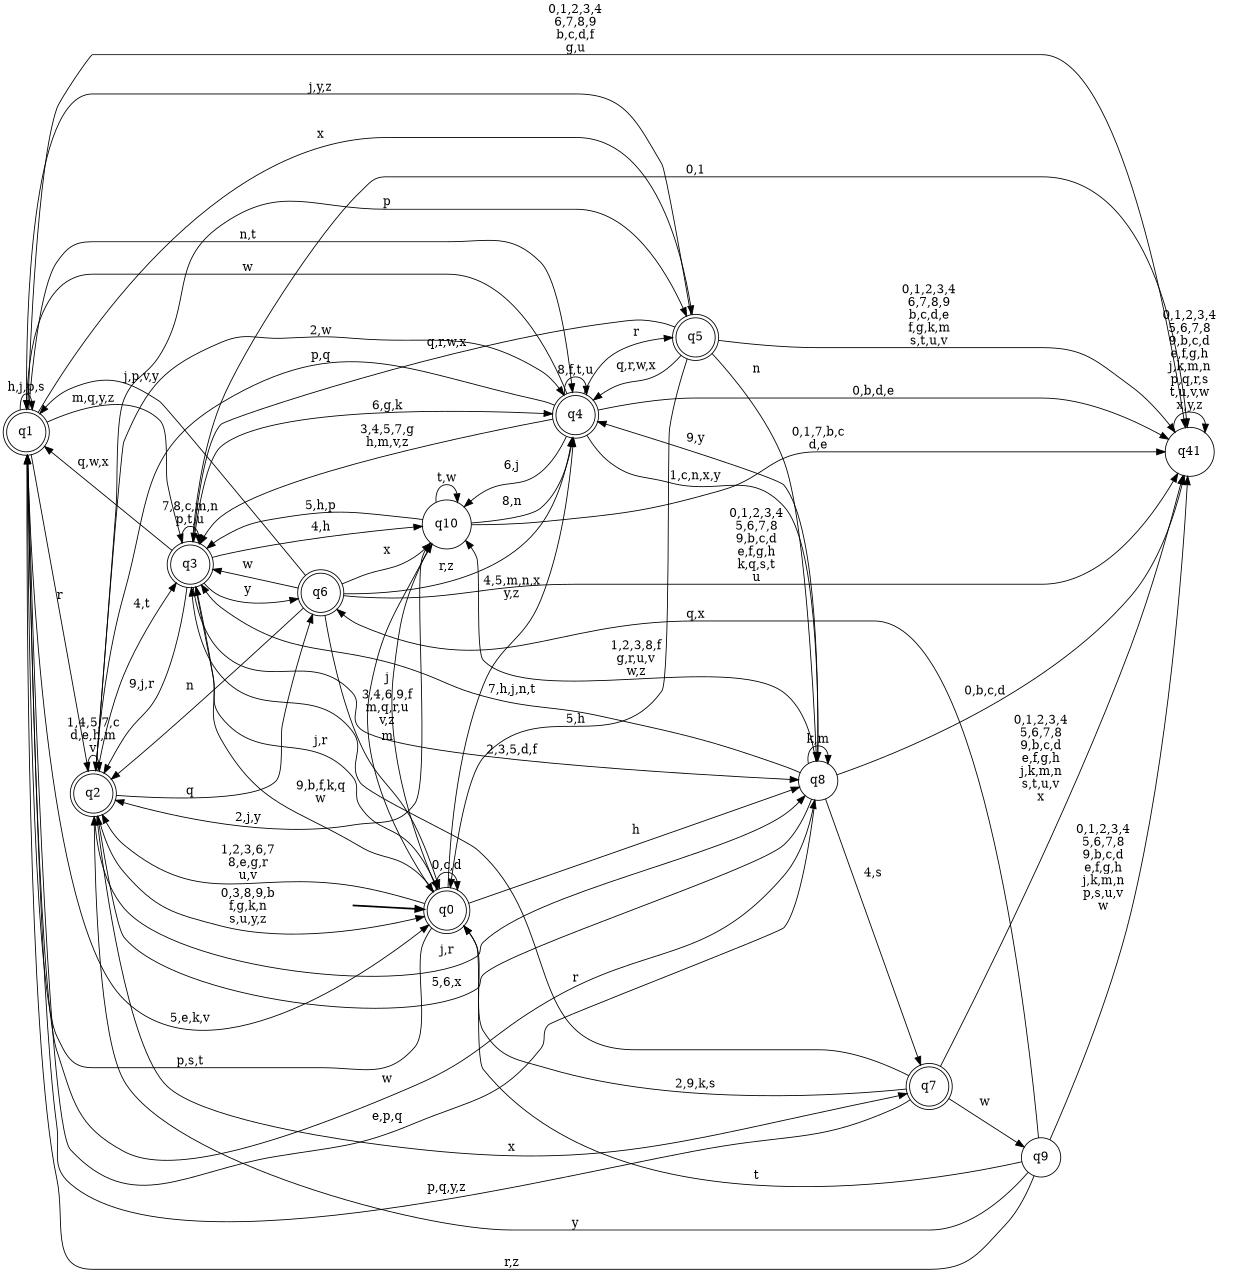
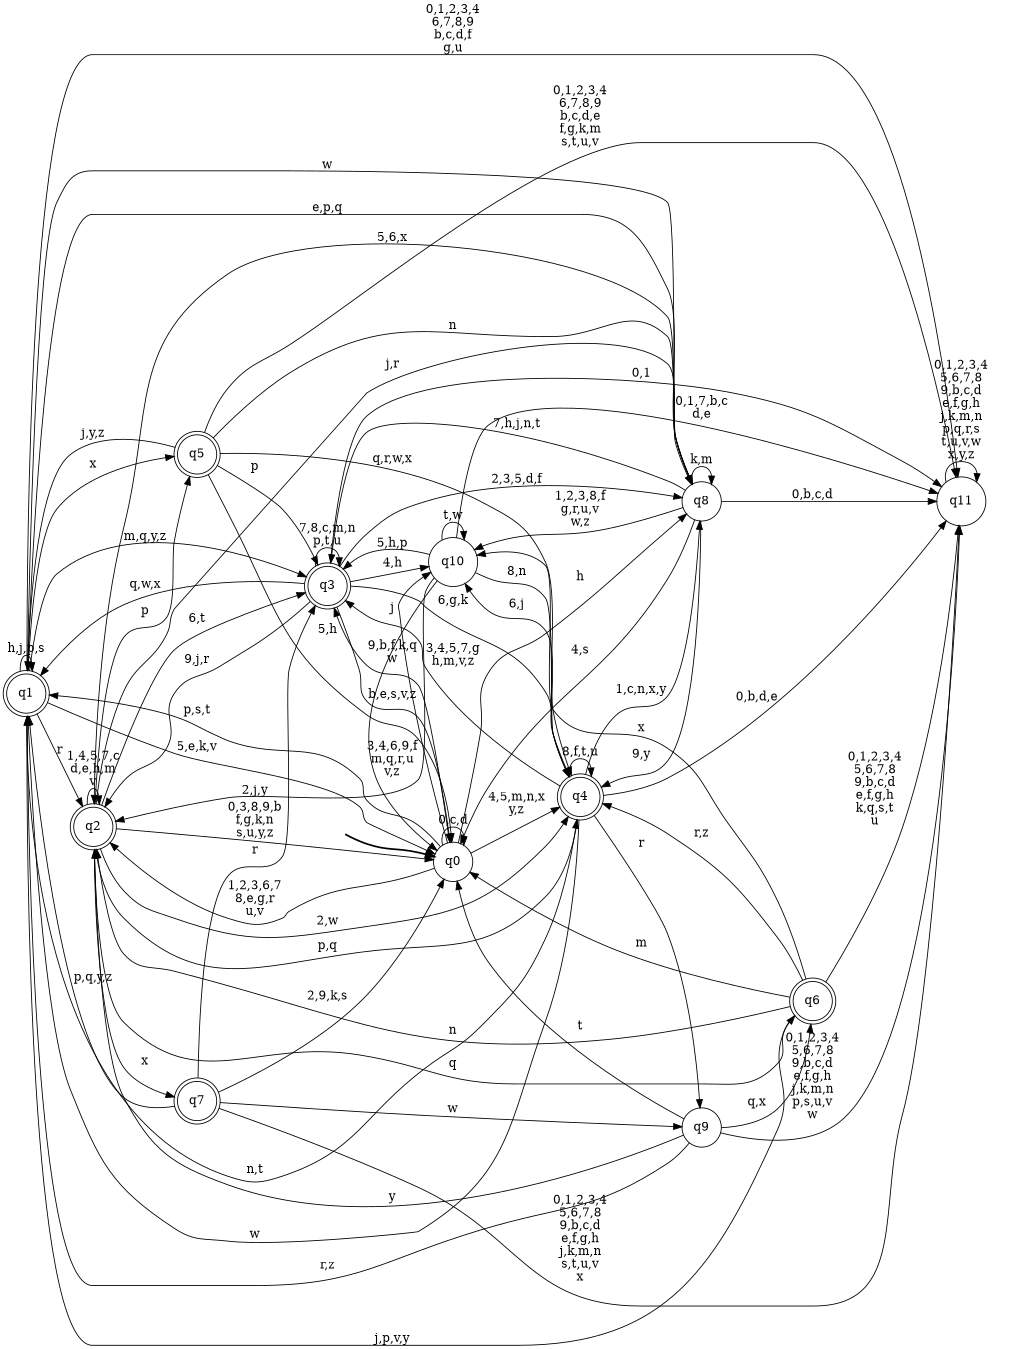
edge "q5" -> "q3": label "q,r,w,x" -> "p"
edge "q4" -> "q5": now "q4" -> "q9"
node "q41": label "q41" -> "q11"
edge "q6" -> "q3": removed, label "w"
edge "q3" -> "q6": removed, label "y"
edge "q2" -> "q3": label "4,t" -> "6,t"
edge "q3" -> "q0": label "j,r" -> "b,e,s,v,z"
node "q0": shape doublecircle -> circle
edge "q8" -> "q7": now "q8" -> "q0"
